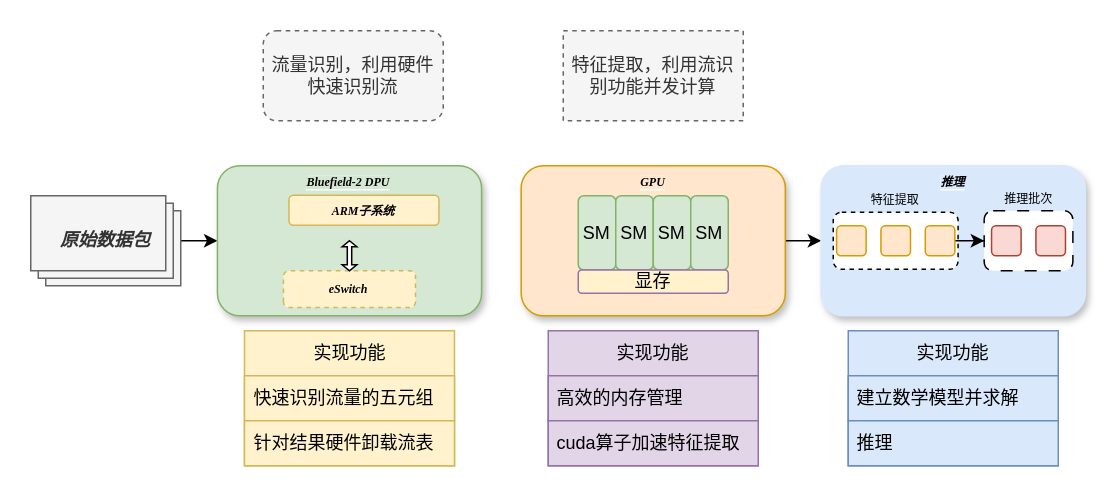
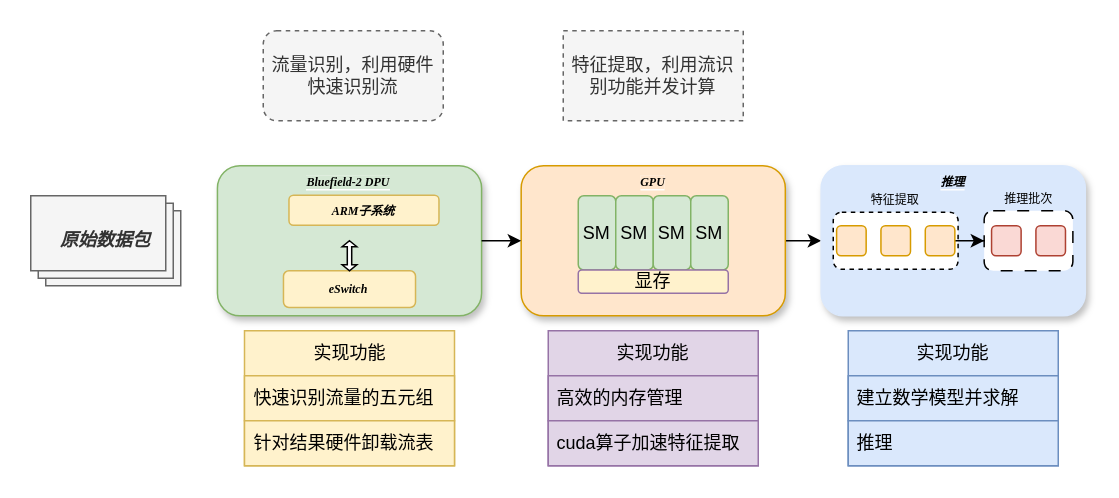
edge "原始数据包" -> "Bluefield-2 DPU": removed
edge "Bluefield-2 DPU" -> "GPU": added
node "eSwitch": style dashed -> solid
